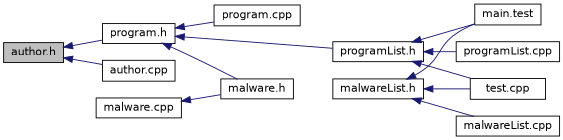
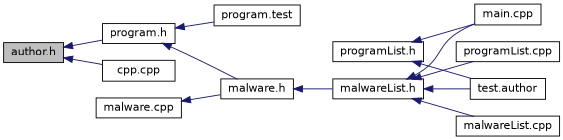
node "program.cpp": label "program.cpp" -> "program.test"
node "main.test": label "main.test" -> "main.cpp"
edge "programList.h" -> "program.h": removed
edge "programList.cpp" -> "programList.h": now "programList.cpp" -> "malwareList.h"
node "author.cpp": label "author.cpp" -> "cpp.cpp"
edge "malwareList.h" -> "malware.h": added
node "test.cpp": label "test.cpp" -> "test.author"
